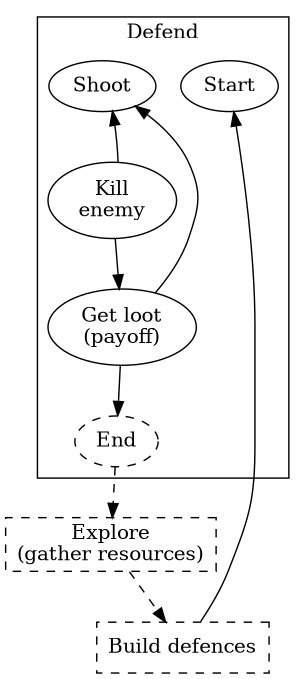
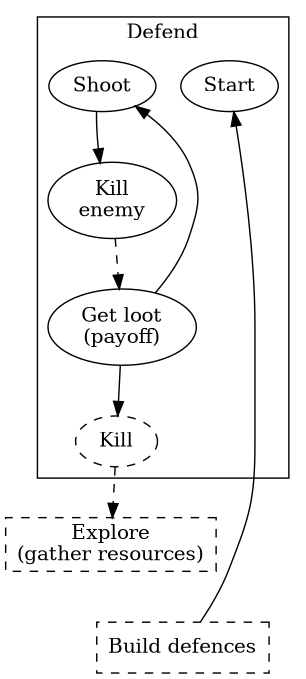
edge "Kill enemy" -> "Shoot": reversed
edge "Kill enemy" -> "Get loot (payoff)": style solid -> dashed
node "End": label "End" -> "Kill"
edge "Explore (gather resources)" -> "Build defences": removed
